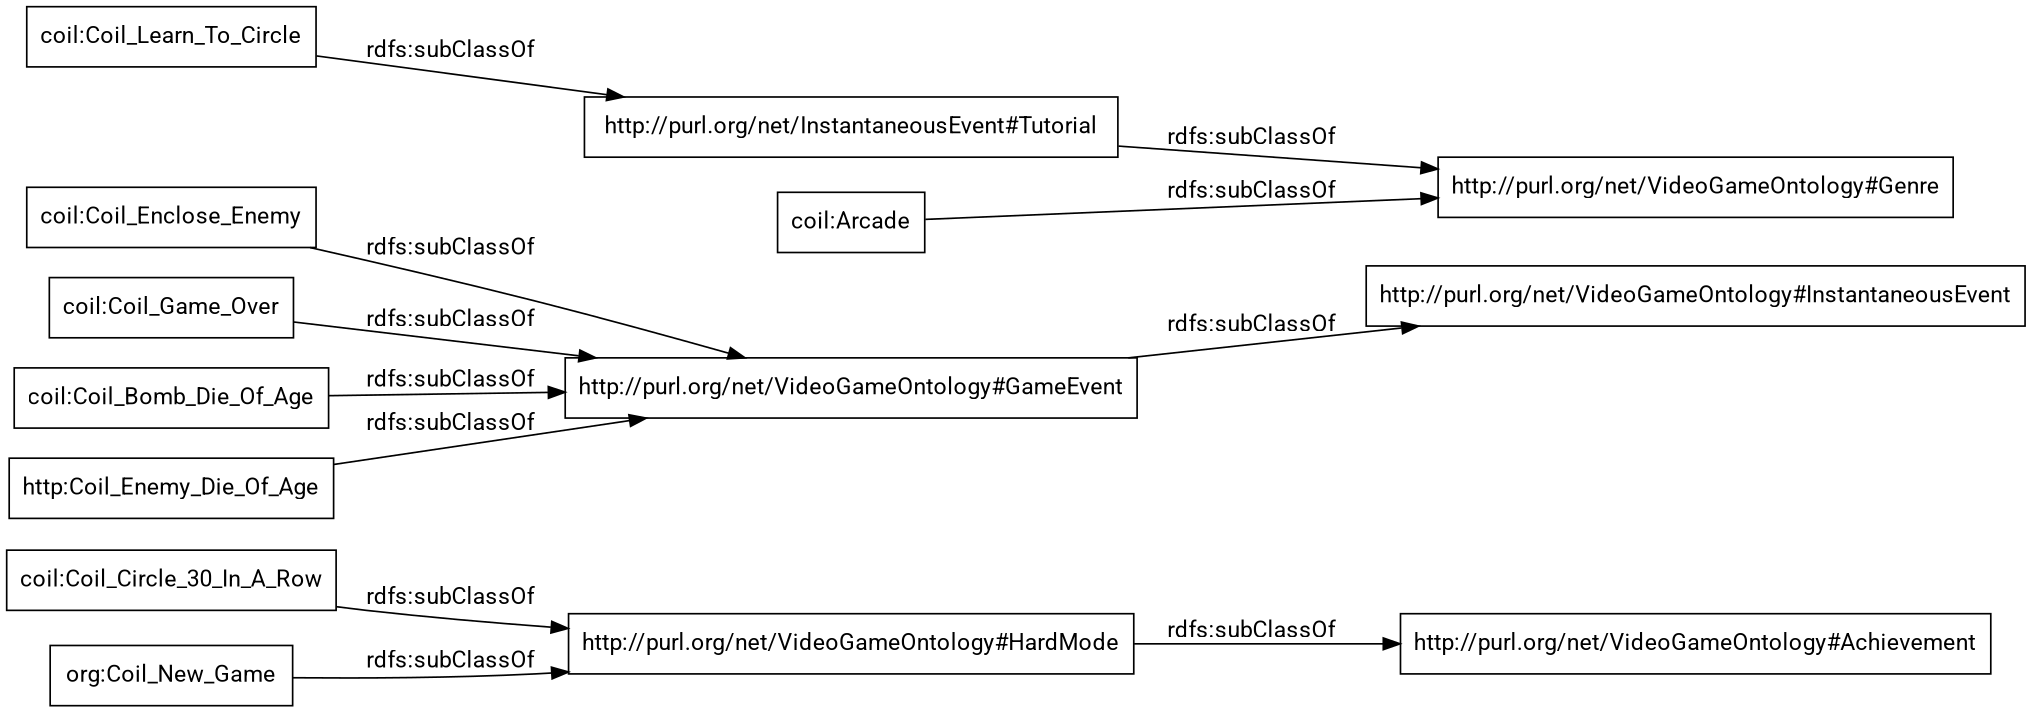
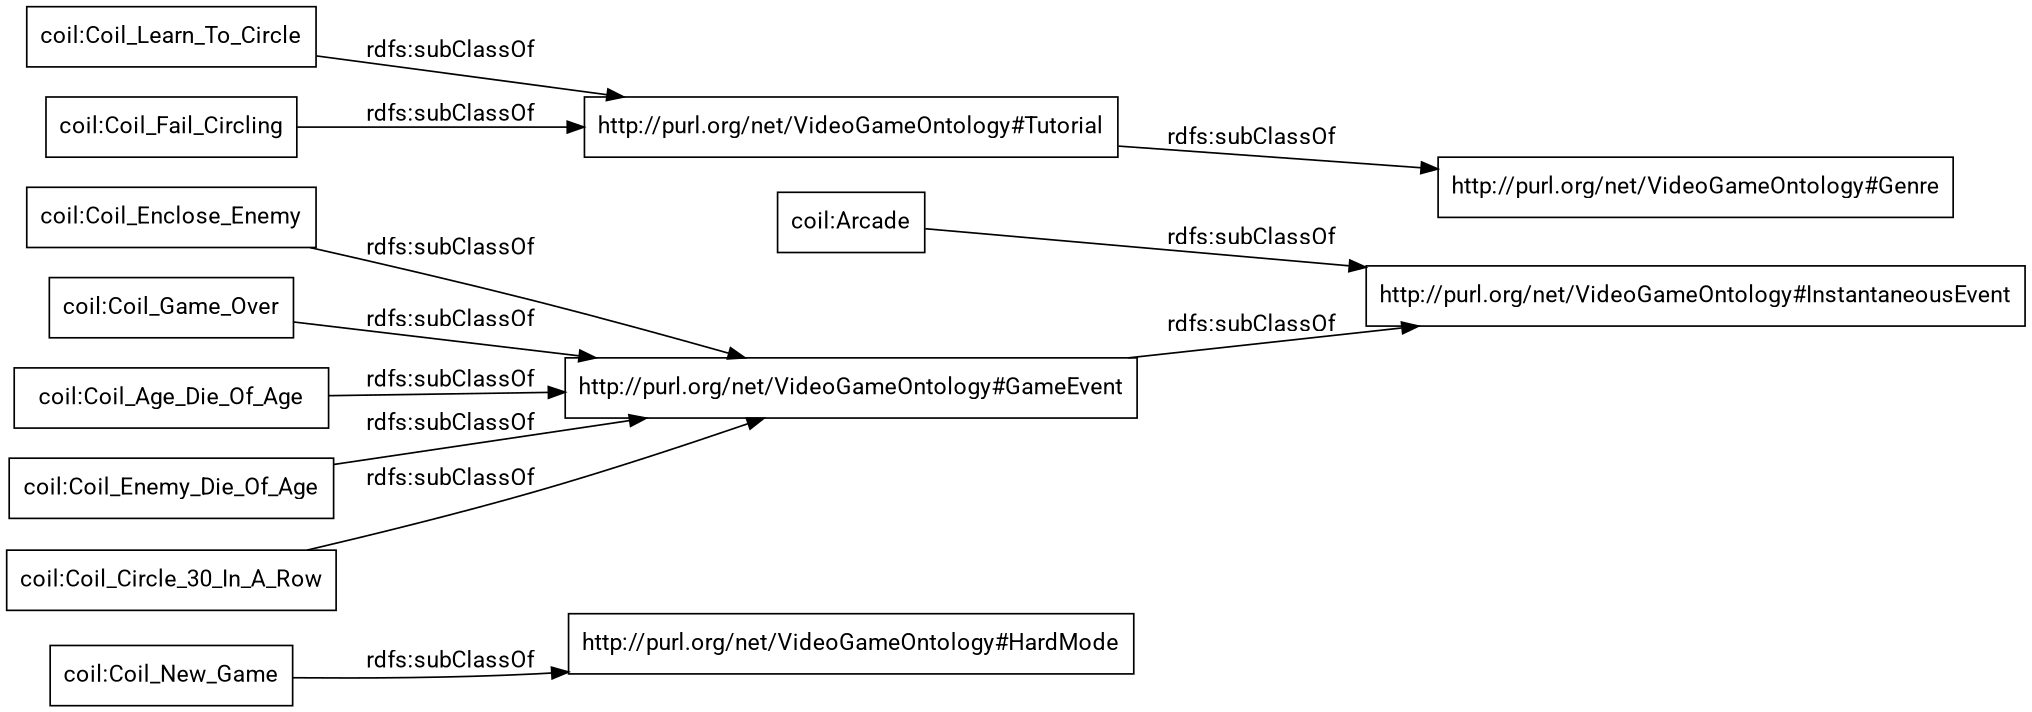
node "coil:Coil_Fail_Circling": added
node "http://purl.org/net/InstantaneousEvent#Tutorial": label "http://purl.org/net/InstantaneousEvent#Tutorial" -> "http://purl.org/net/VideoGameOntology#Tutorial"
edge "coil:Arcade" -> "http://purl.org/net/VideoGameOntology#Genre": now "coil:Arcade" -> "http://purl.org/net/VideoGameOntology#InstantaneousEvent"
node "coil:Coil_Bomb_Die_Of_Age": label "coil:Coil_Bomb_Die_Of_Age" -> "coil:Coil_Age_Die_Of_Age"
node "http:Coil_Enemy_Die_Of_Age": label "http:Coil_Enemy_Die_Of_Age" -> "coil:Coil_Enemy_Die_Of_Age"
edge "coil:Coil_Circle_30_In_A_Row" -> "http://purl.org/net/VideoGameOntology#HardMode": now "coil:Coil_Circle_30_In_A_Row" -> "http://purl.org/net/VideoGameOntology#GameEvent"
node "http://purl.org/net/VideoGameOntology#Achievement": removed
node "org:Coil_New_Game": label "org:Coil_New_Game" -> "coil:Coil_New_Game"
